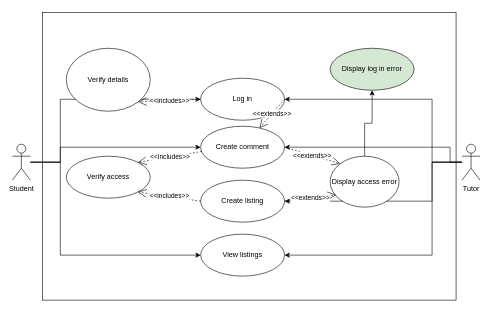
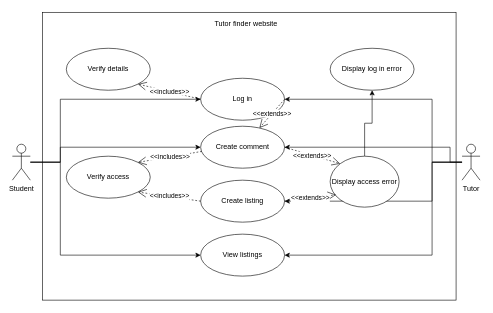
node "Tutor finder website": added
node "Display log in error": fillcolor #d5e8d4 -> #ffffff
node "Verify details": size 84x63 -> 84x42
